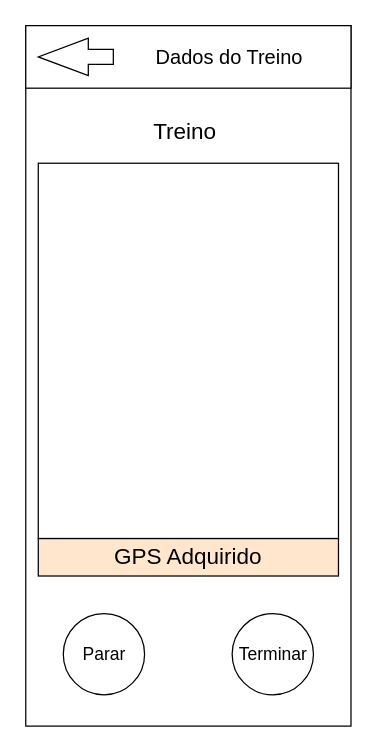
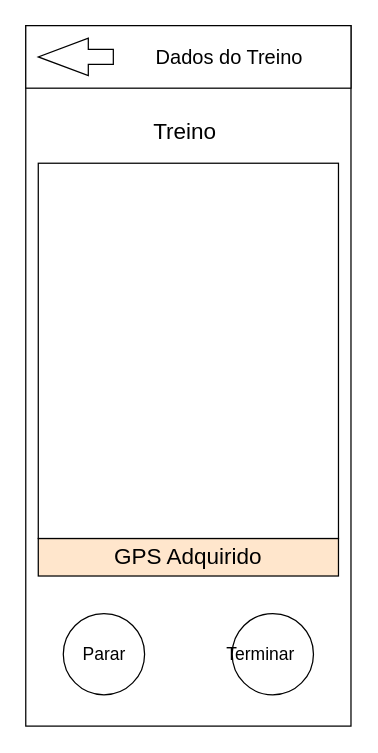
node "Terminar": moved (273, 654) -> (260, 654)
